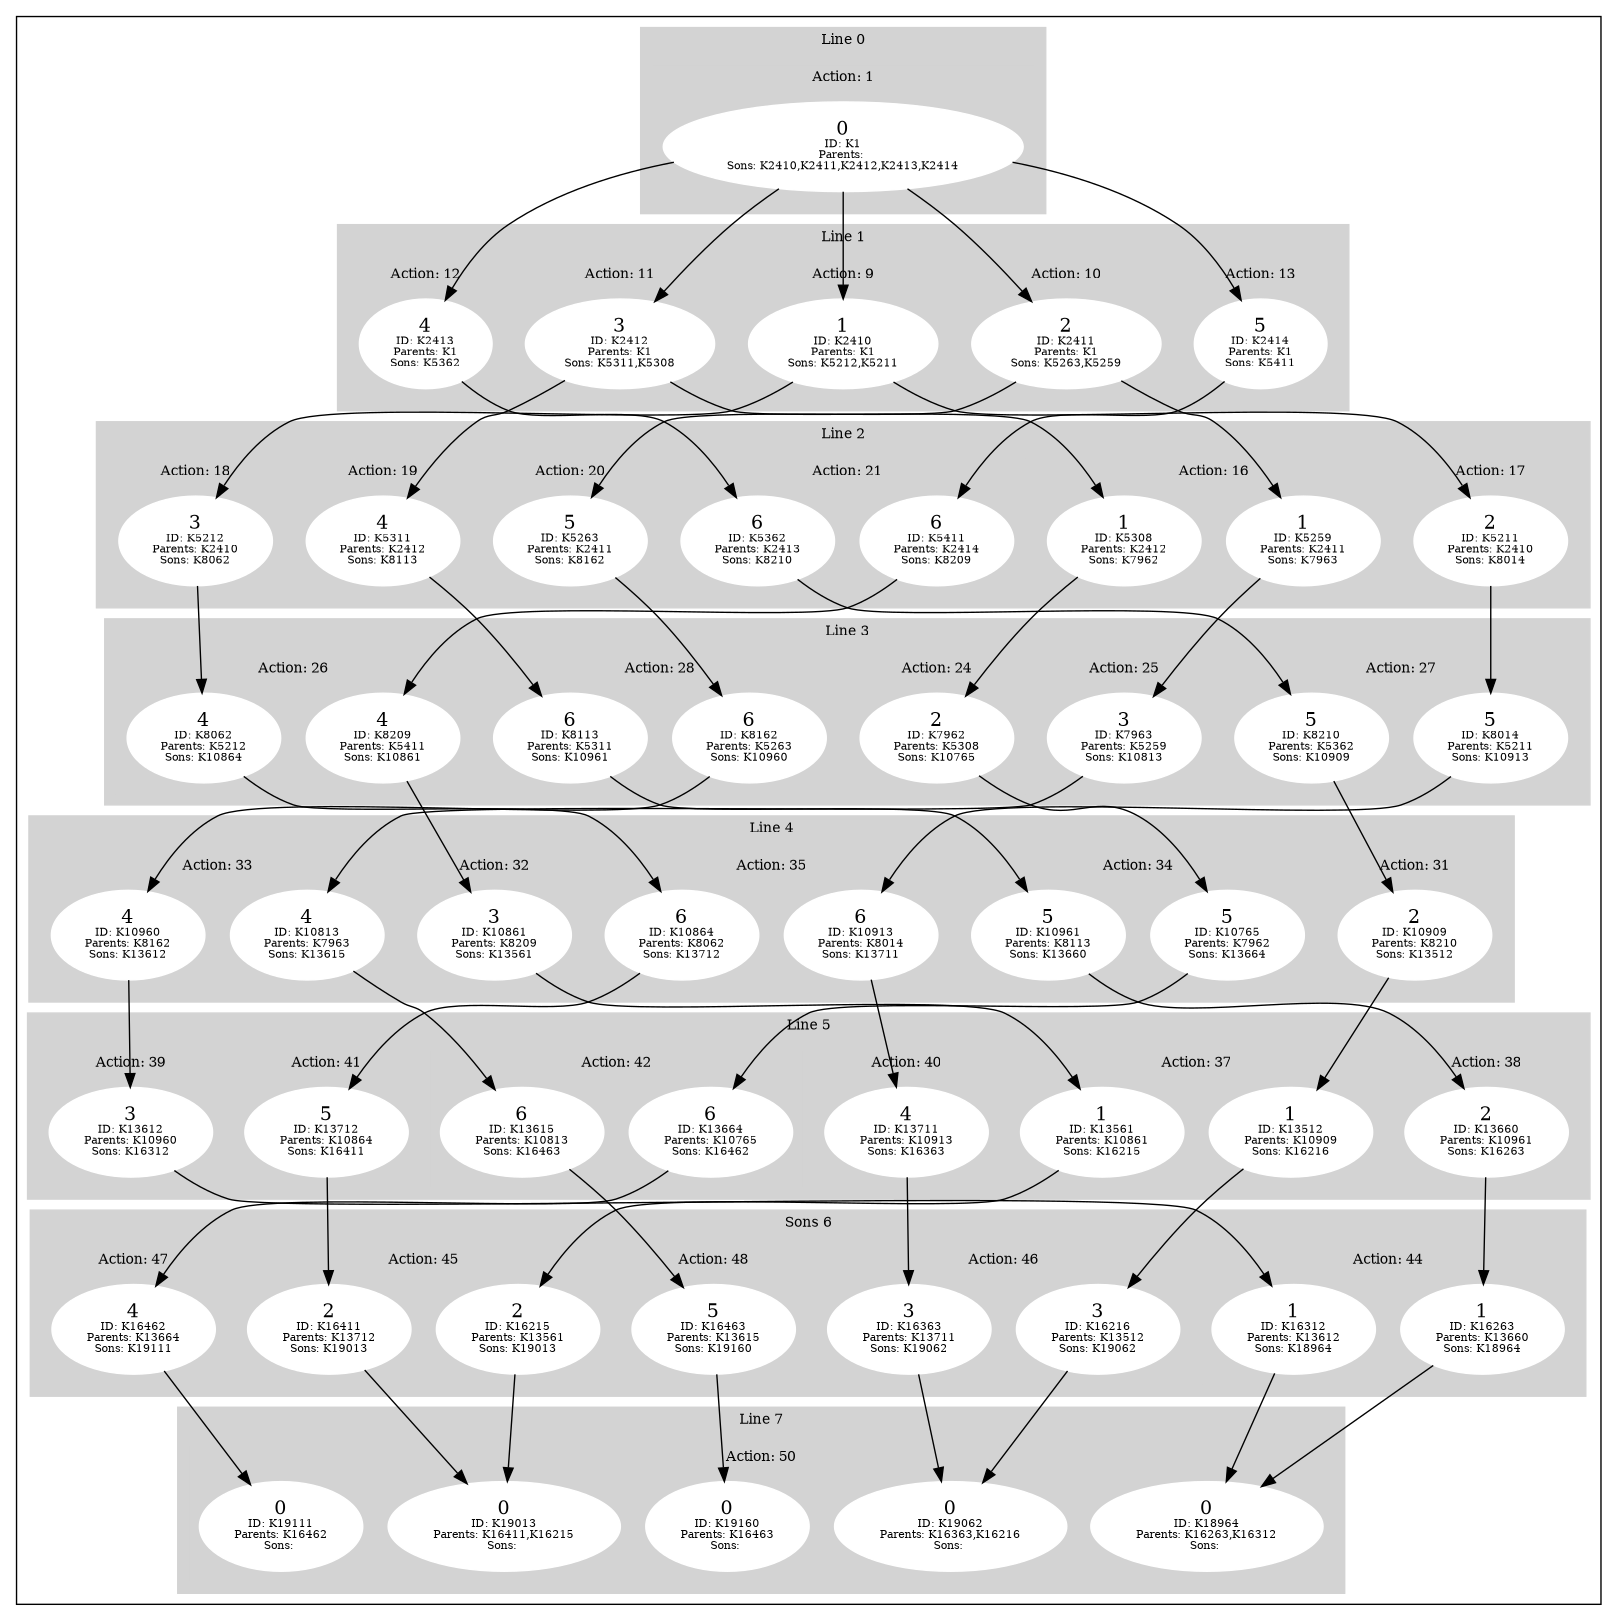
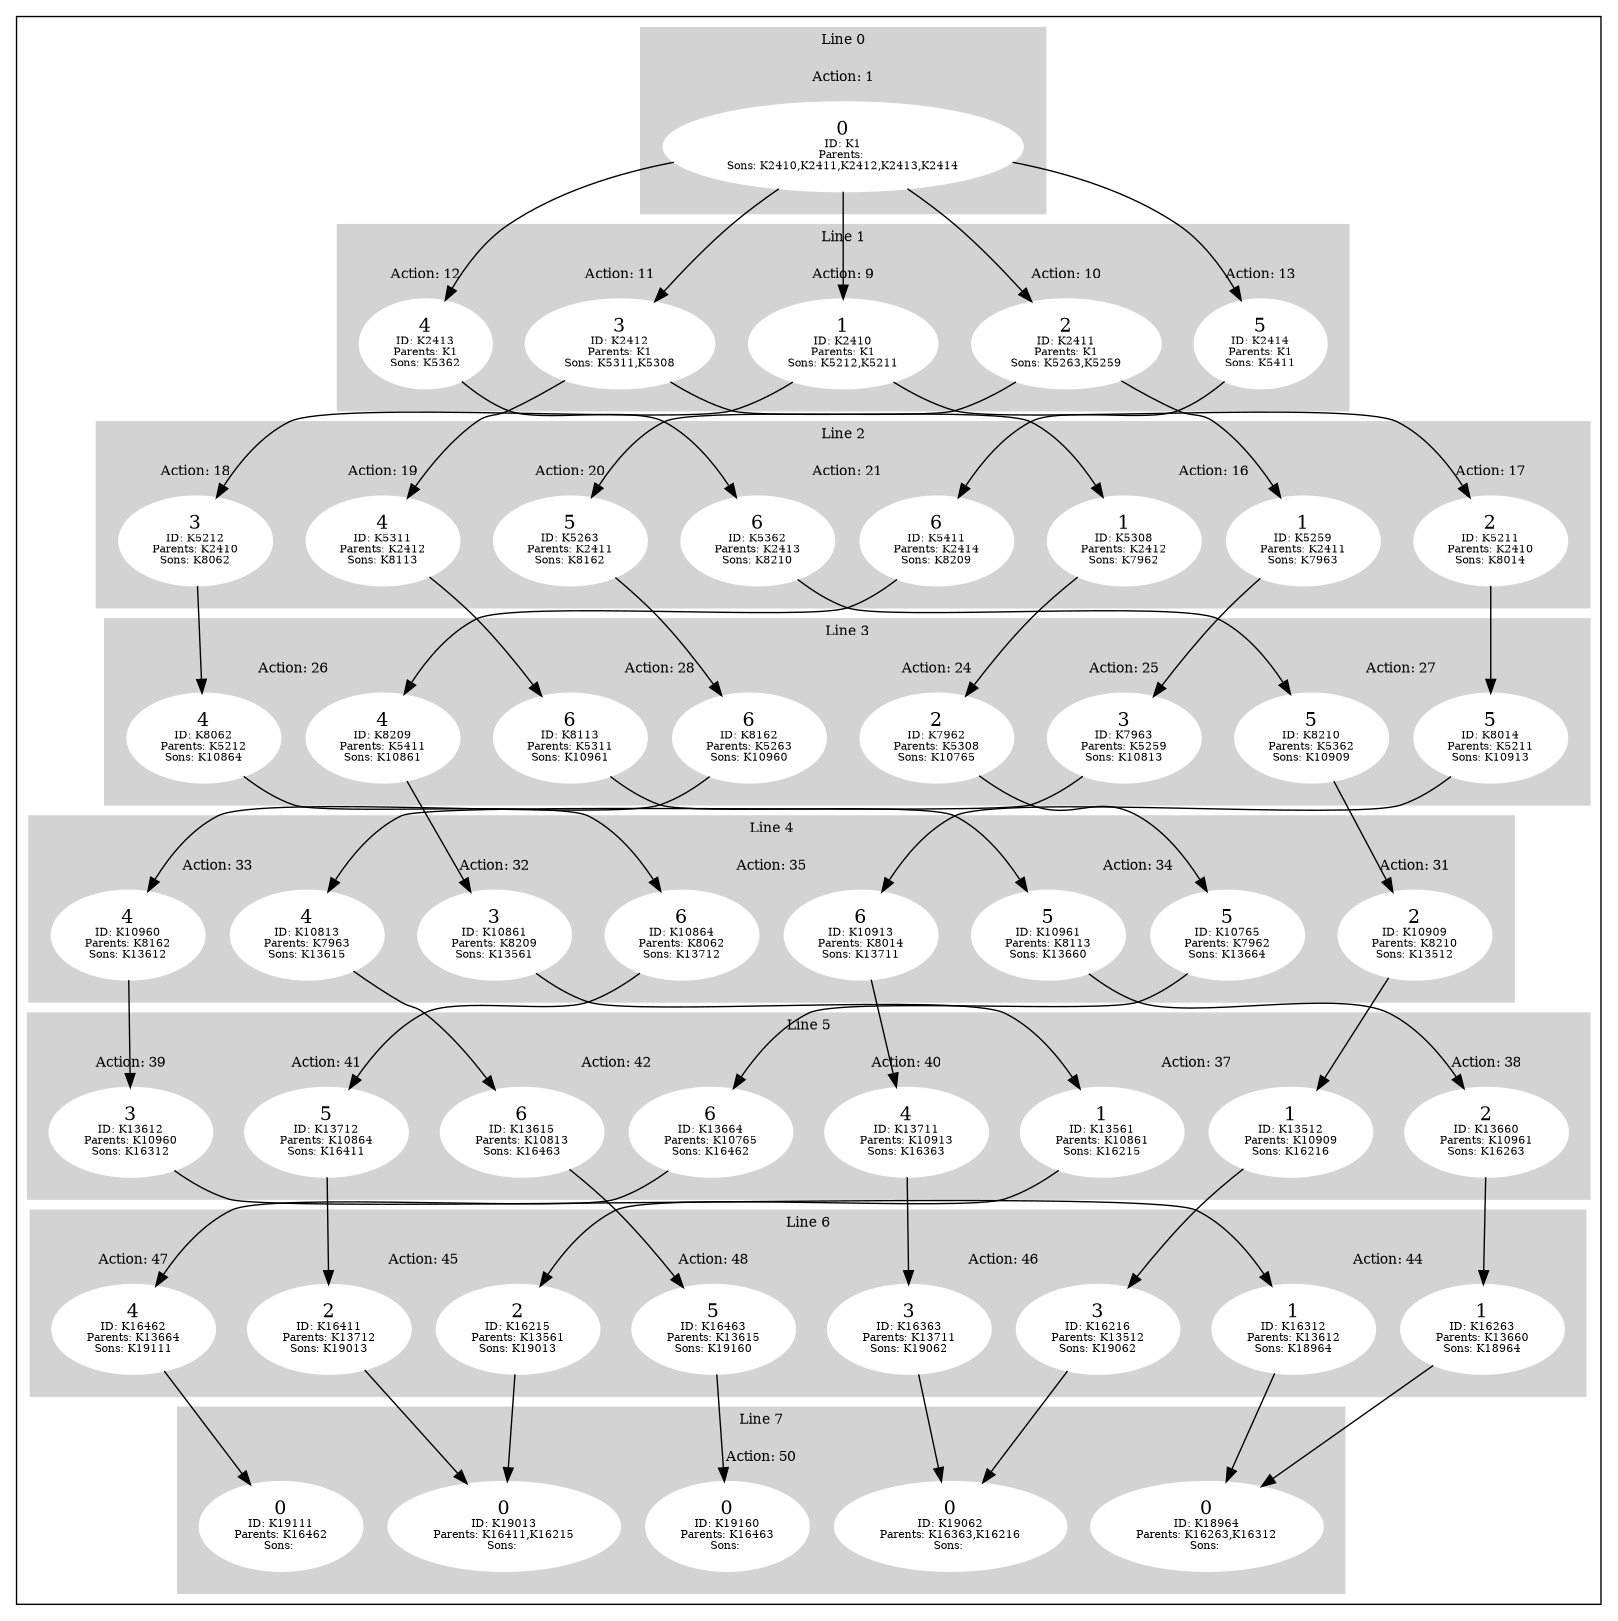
cluster "Sons 6": label "Sons 6" -> "Line 6"
